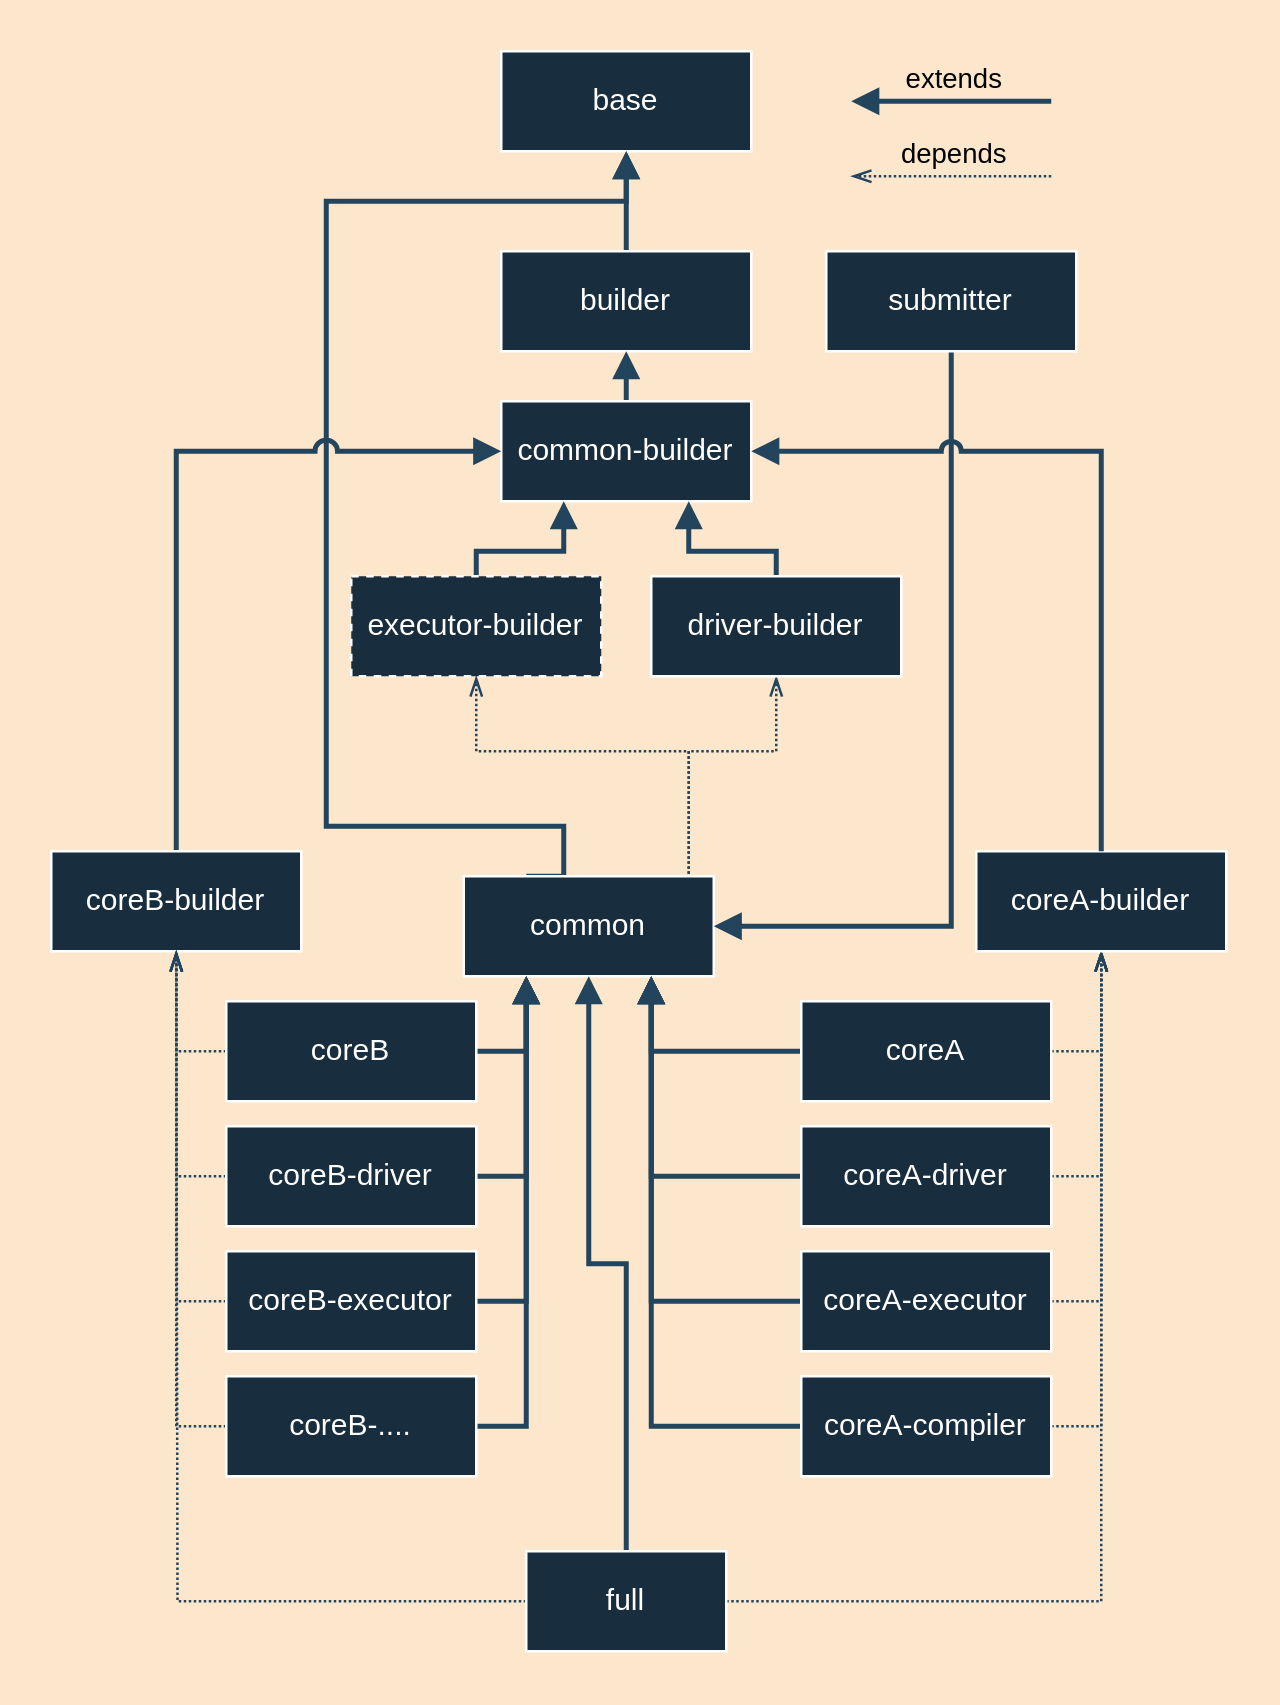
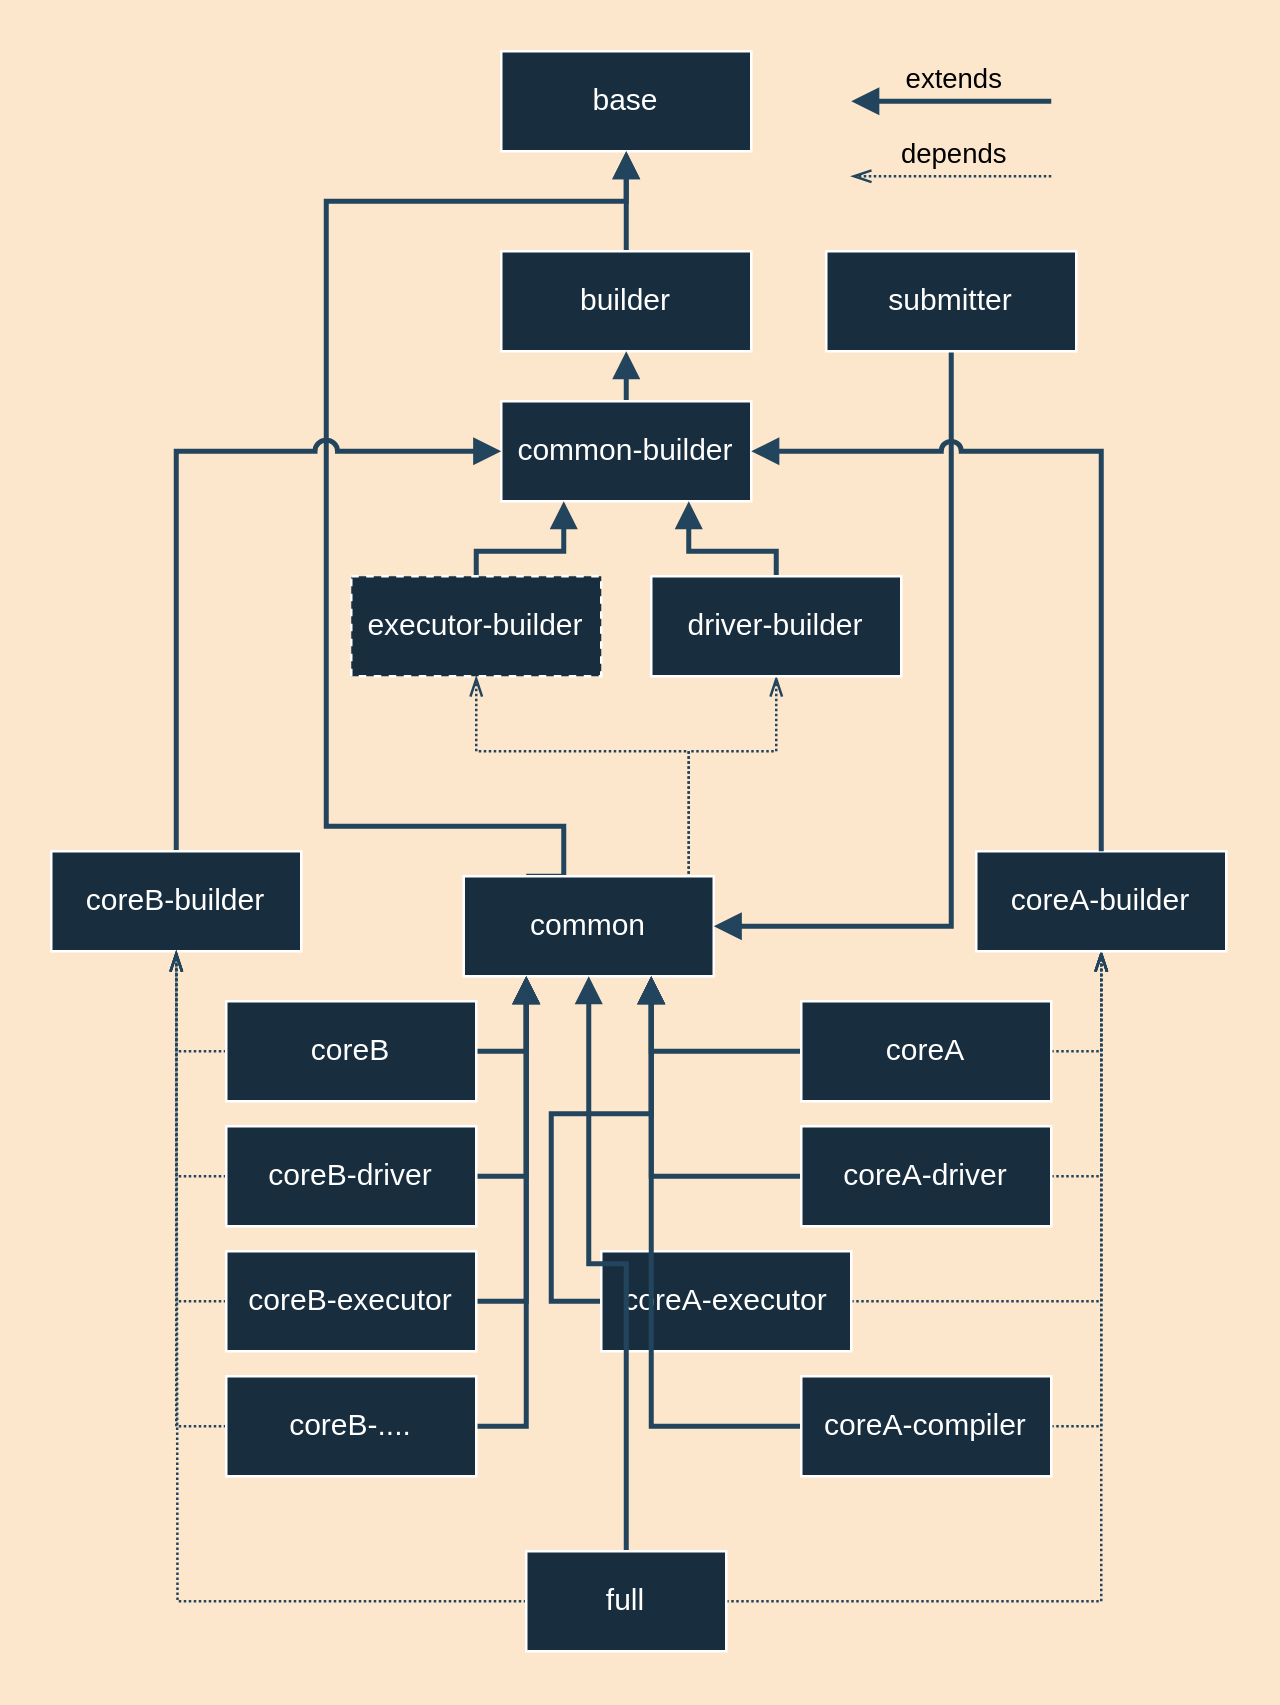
node "coreA-executor": moved (926, 1301) -> (726, 1301)
